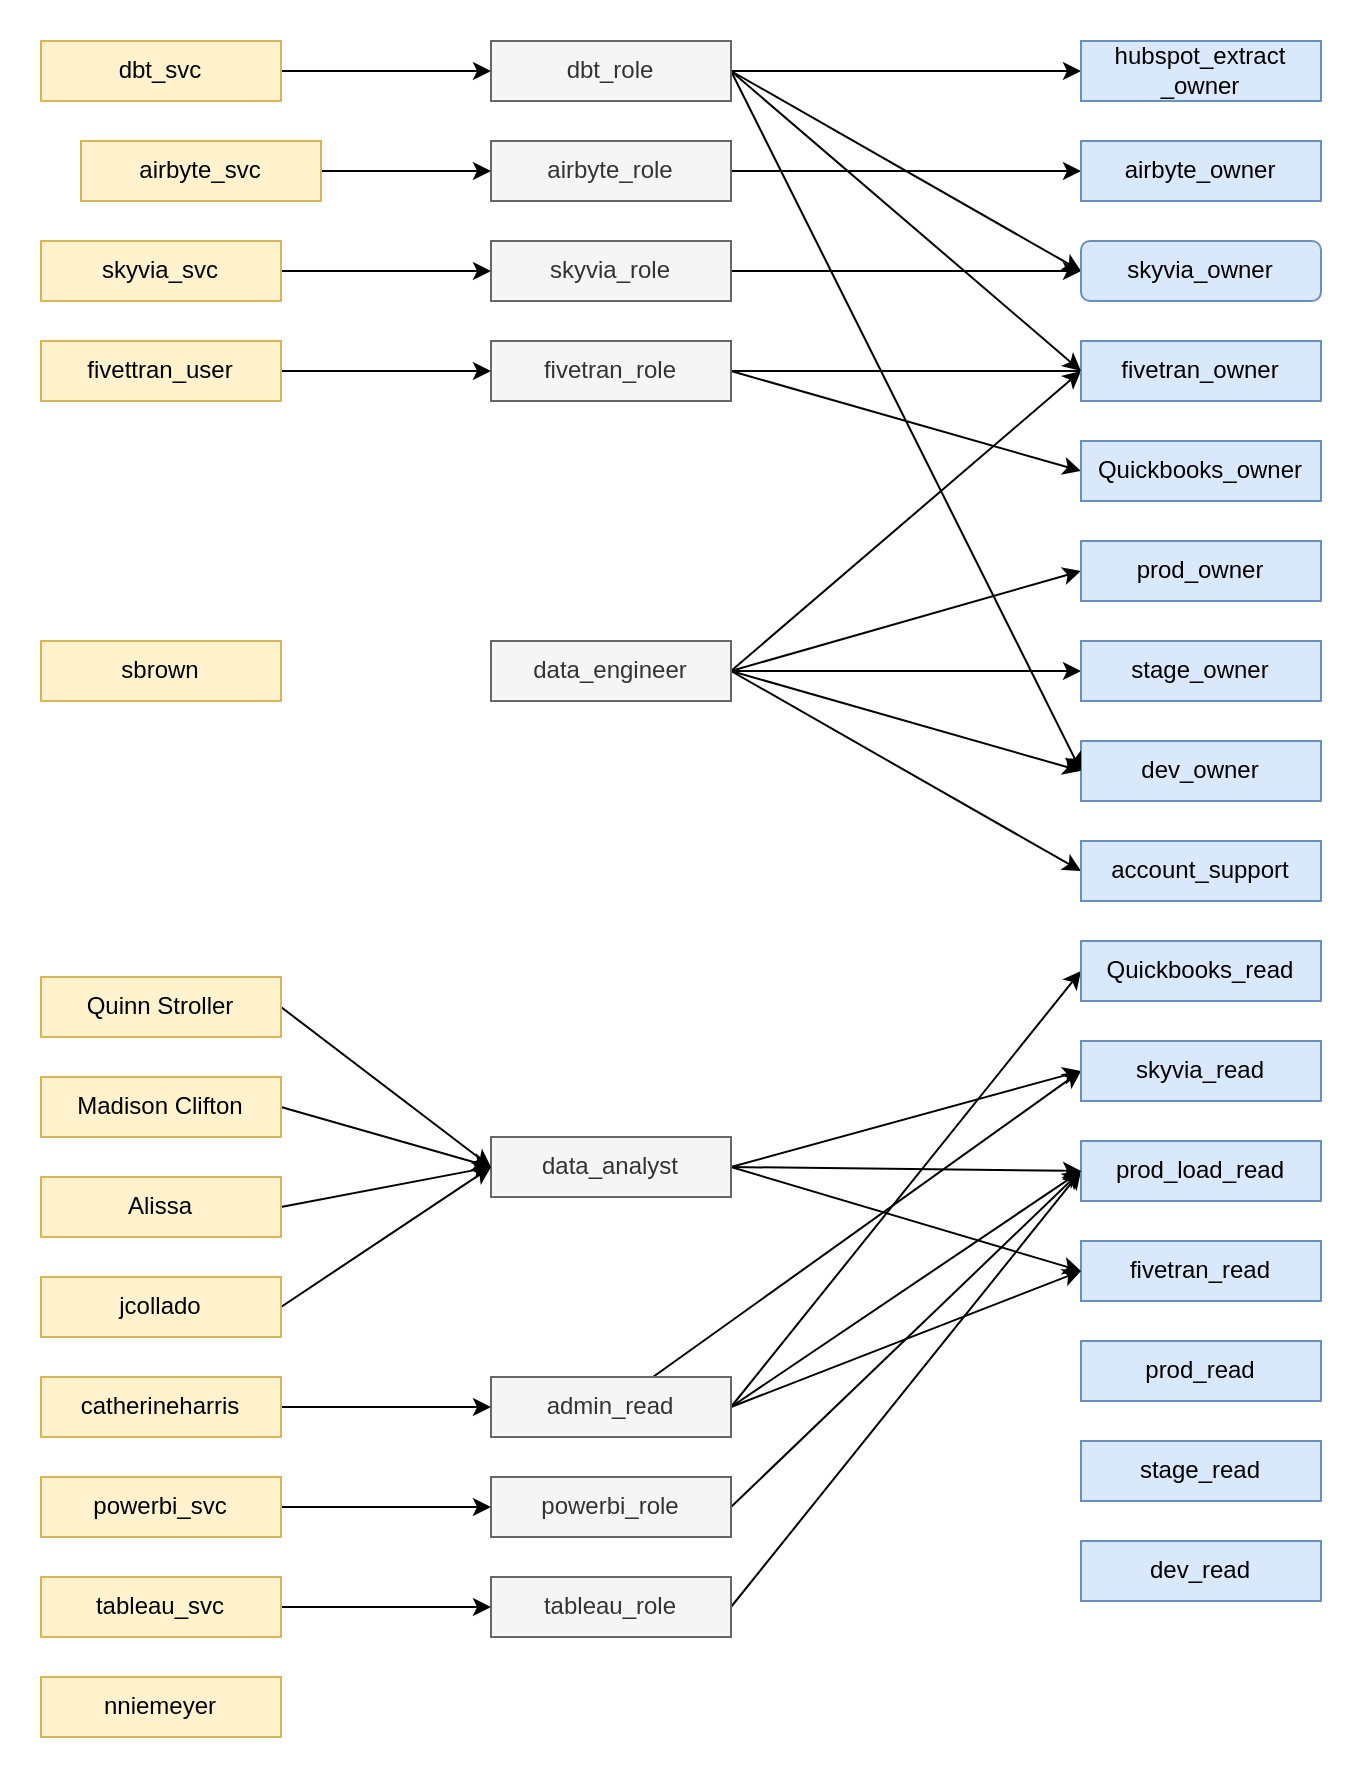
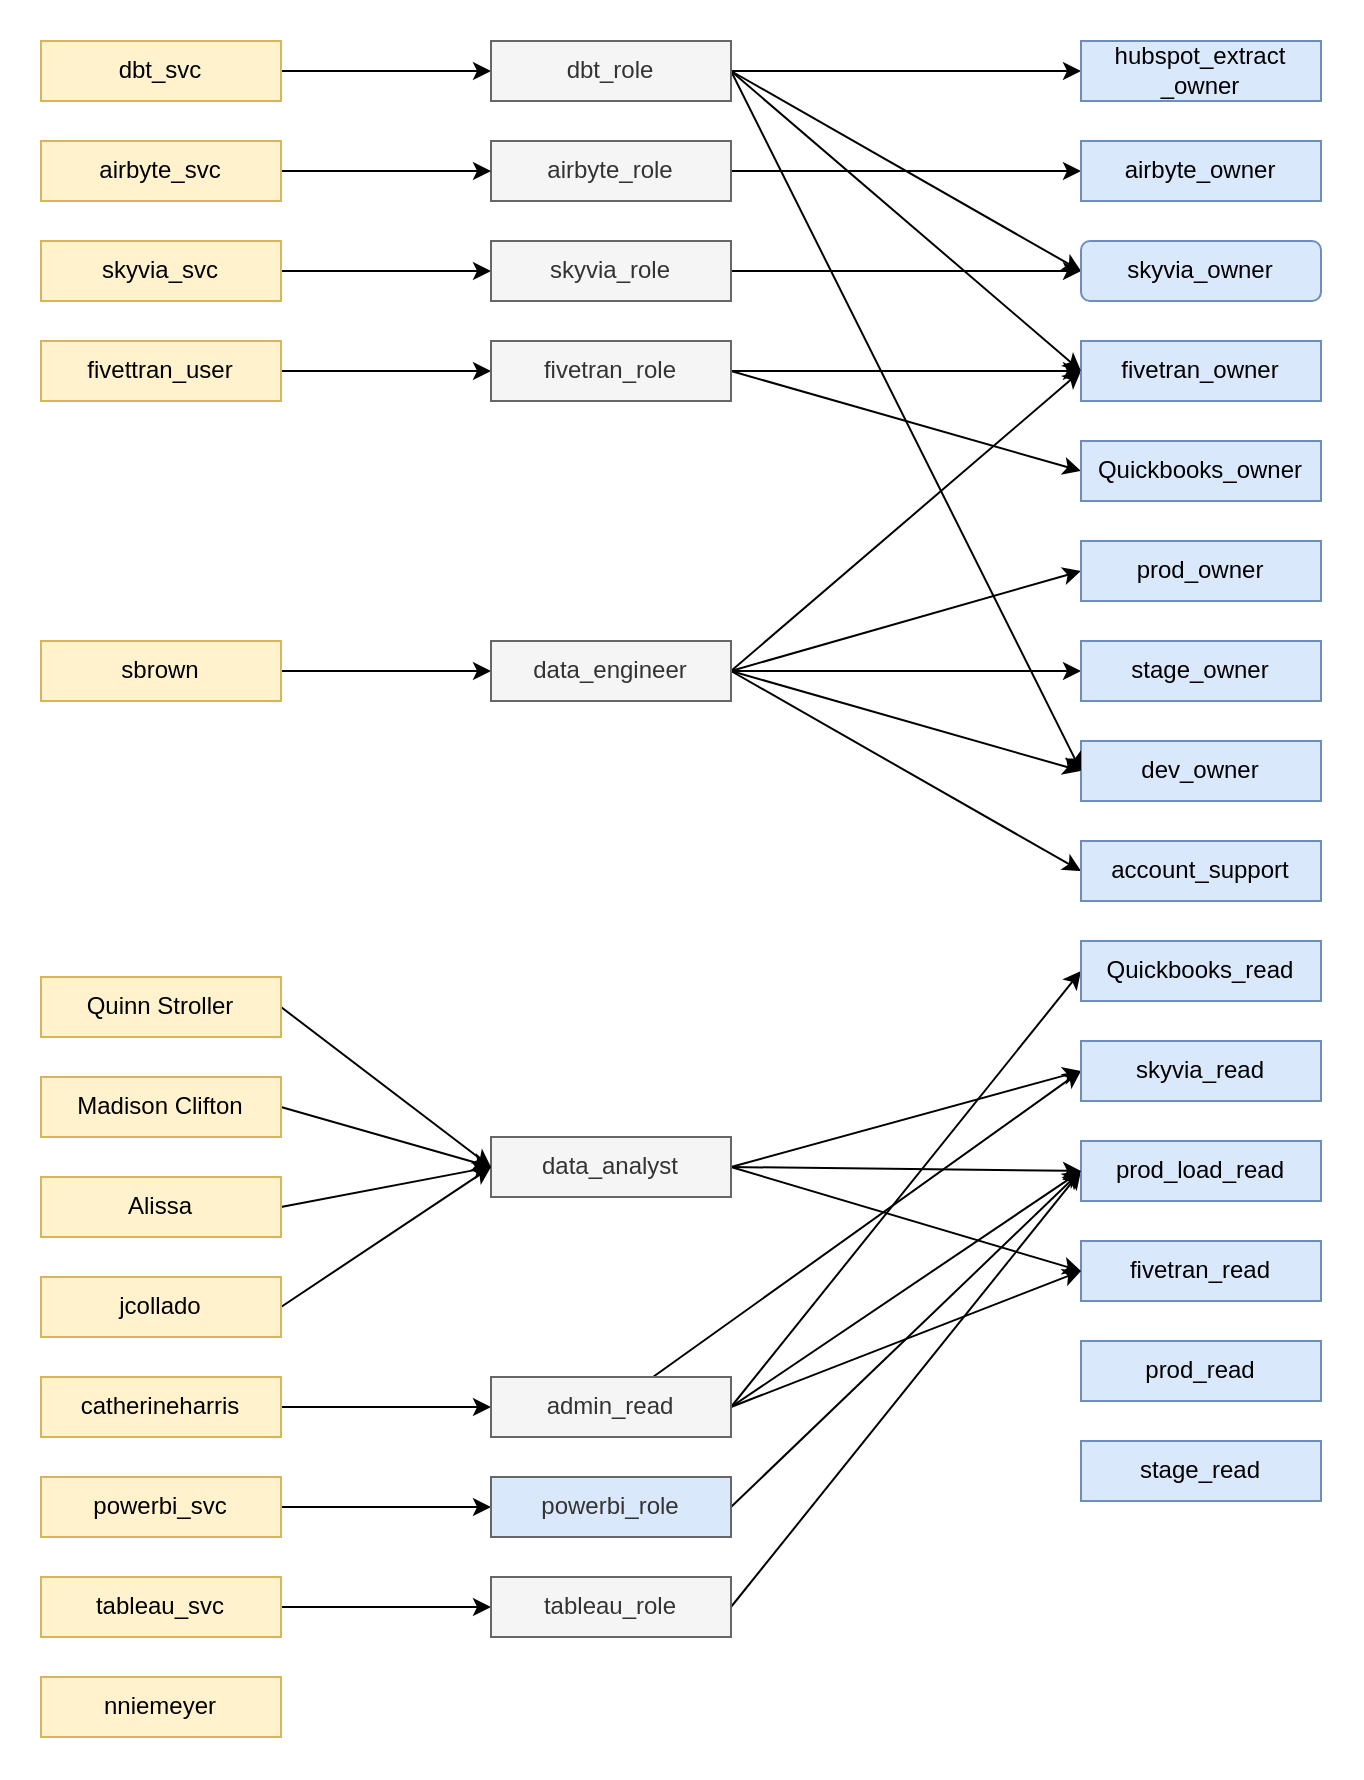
node "airbyte_svc": moved (201, 171) -> (161, 171)
edge "fivetran_role" -- "fivetran_owner": arrowhead none -> classic
edge "sbrown" -> "data_engineer": added
node "powerbi_role": fillcolor #f5f5f5 -> #dae8fc
node "dev_read": removed
